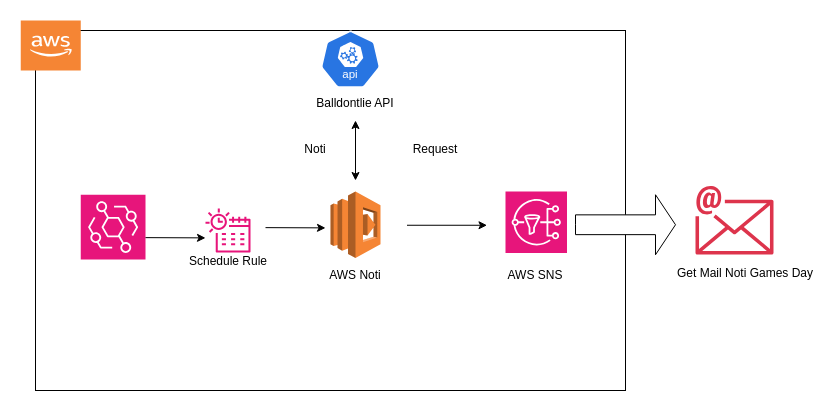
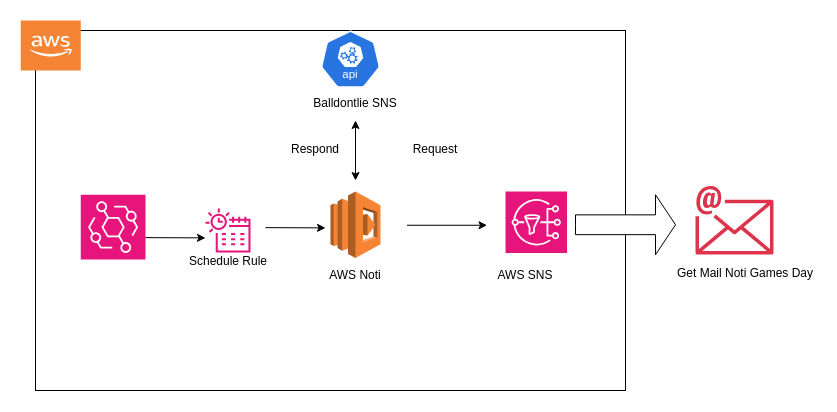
node "Balldontlie API": label "Balldontlie API" -> "Balldontlie SNS"
node "Noti": label "Noti" -> "Respond"
node "AWS SNS": moved (536, 276) -> (526, 276)
